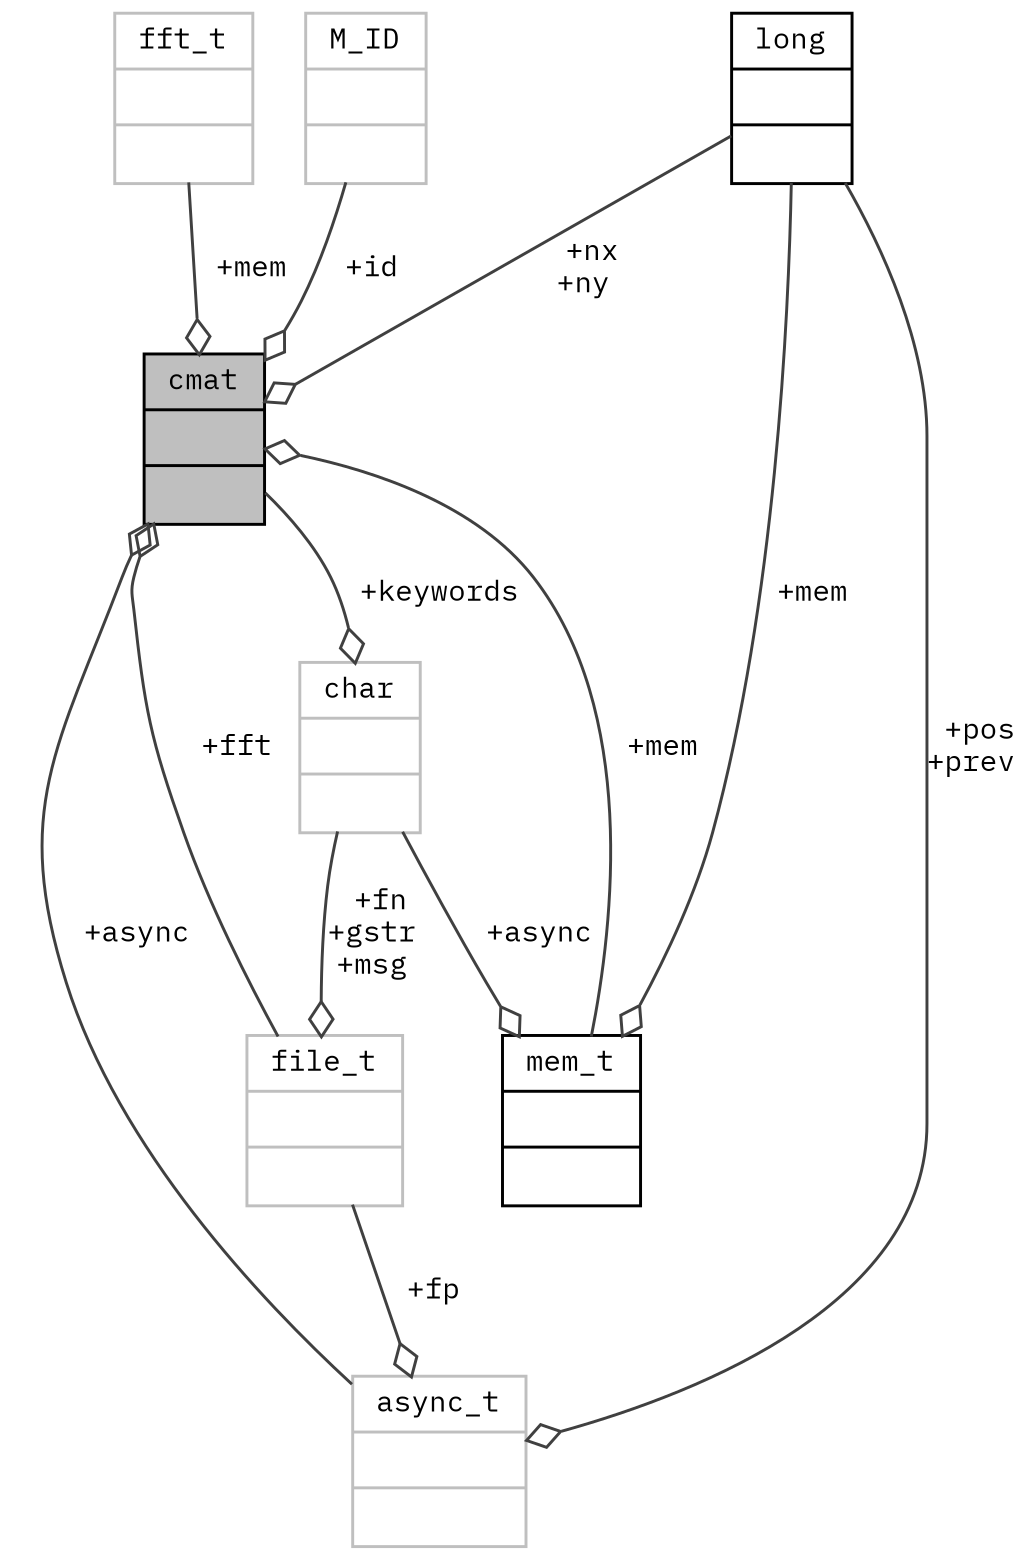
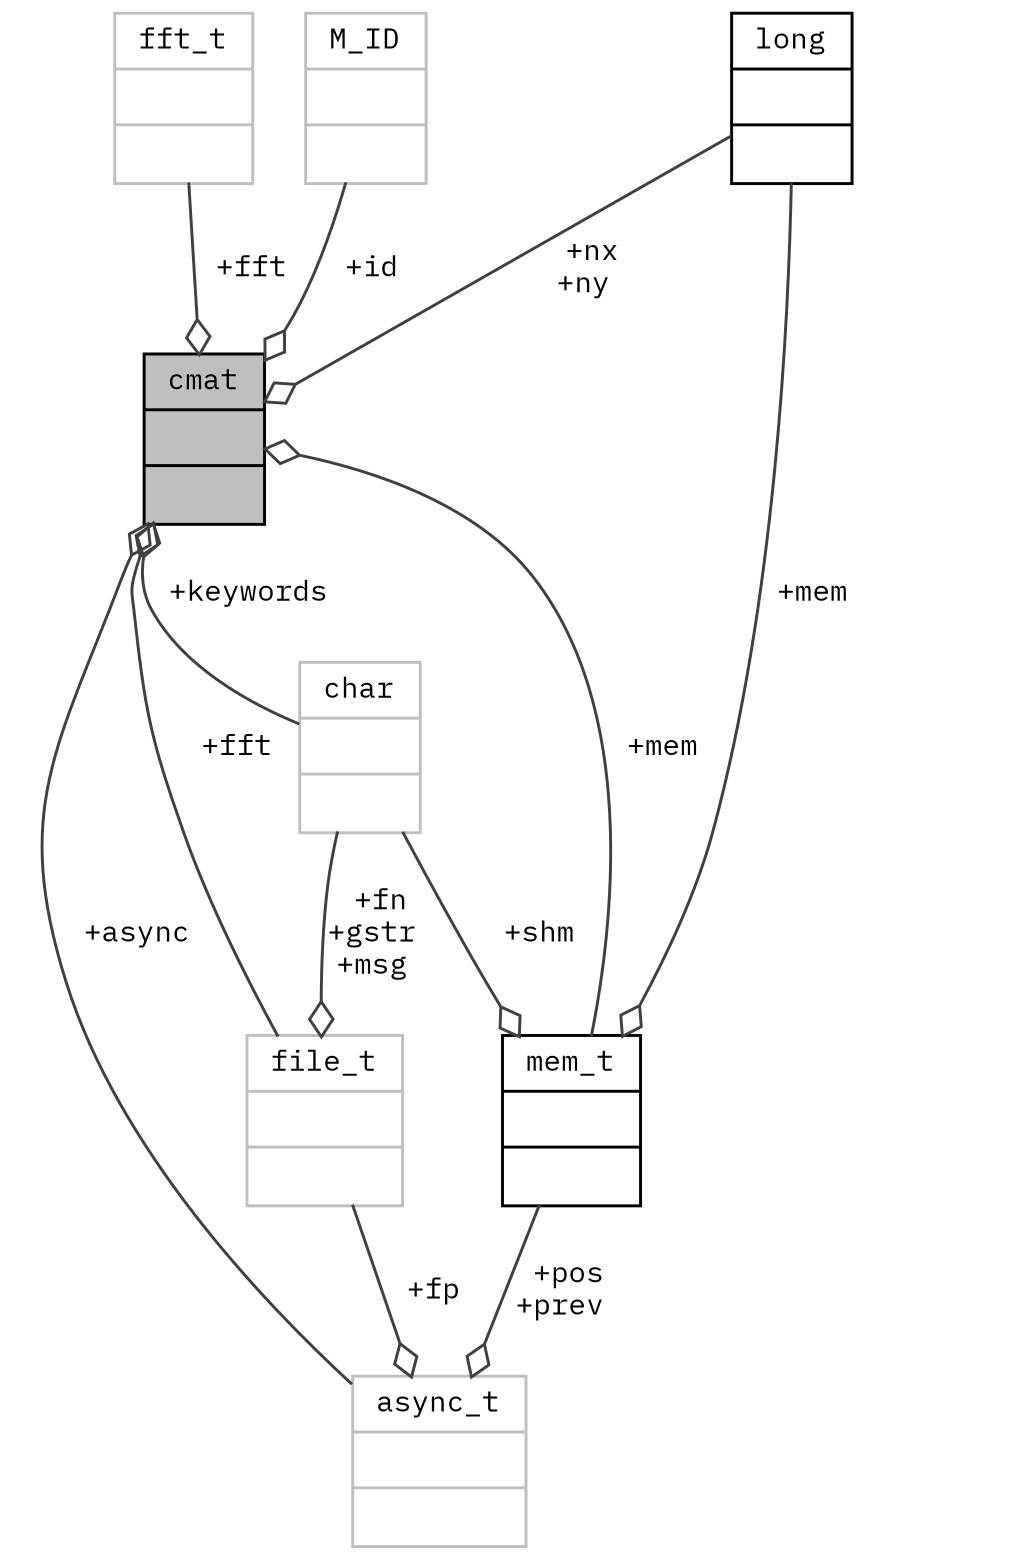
edge "fft_t" -> "cmat": label " +mem" -> " +fft"
edge "cmat" -> "char": reversed
edge "long" -> "async_t": now "mem_t" -> "async_t"
edge "char" -> "mem_t": label " +async" -> " +shm"
